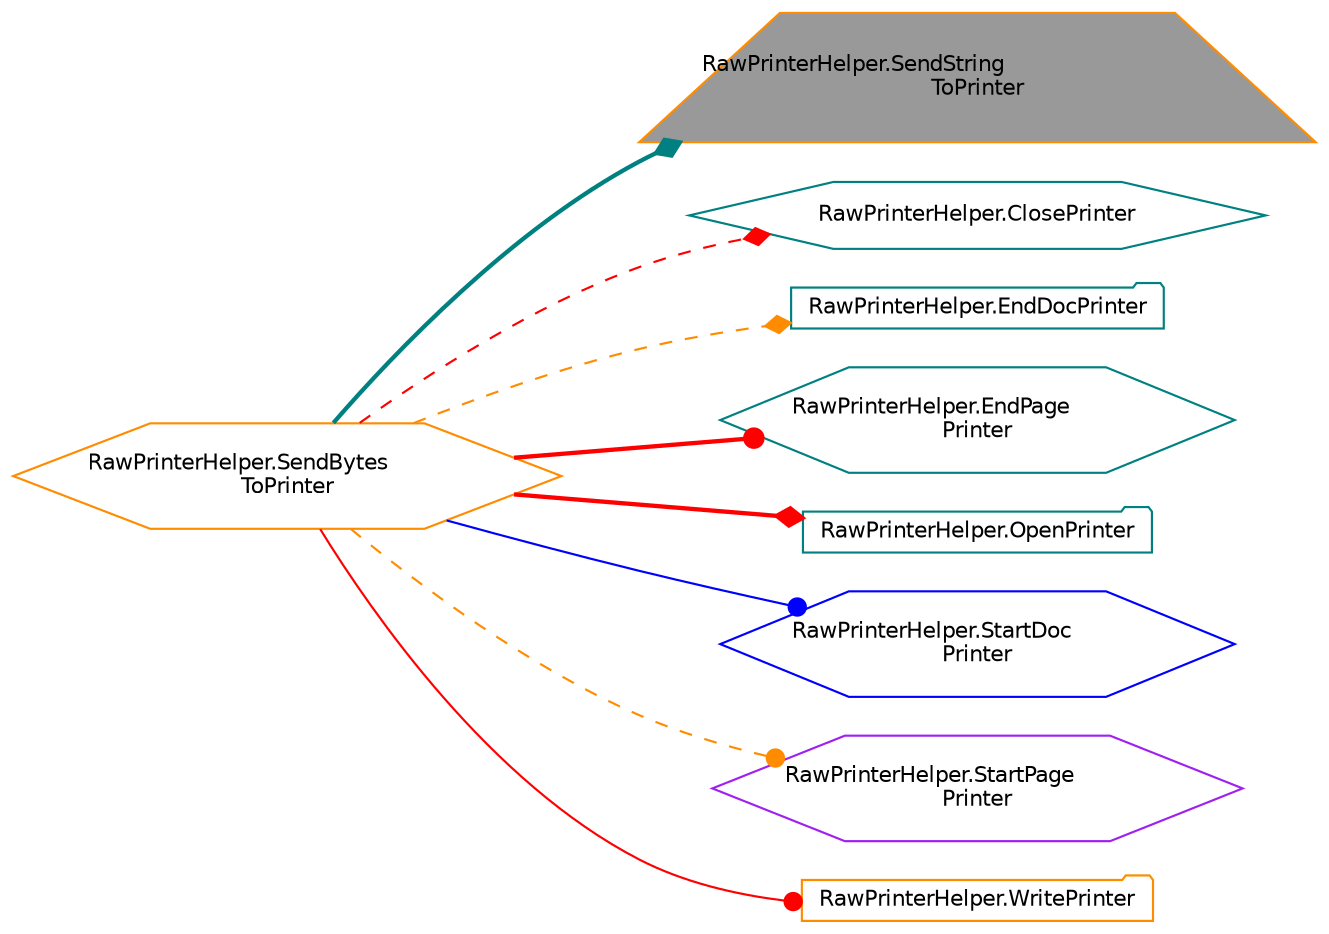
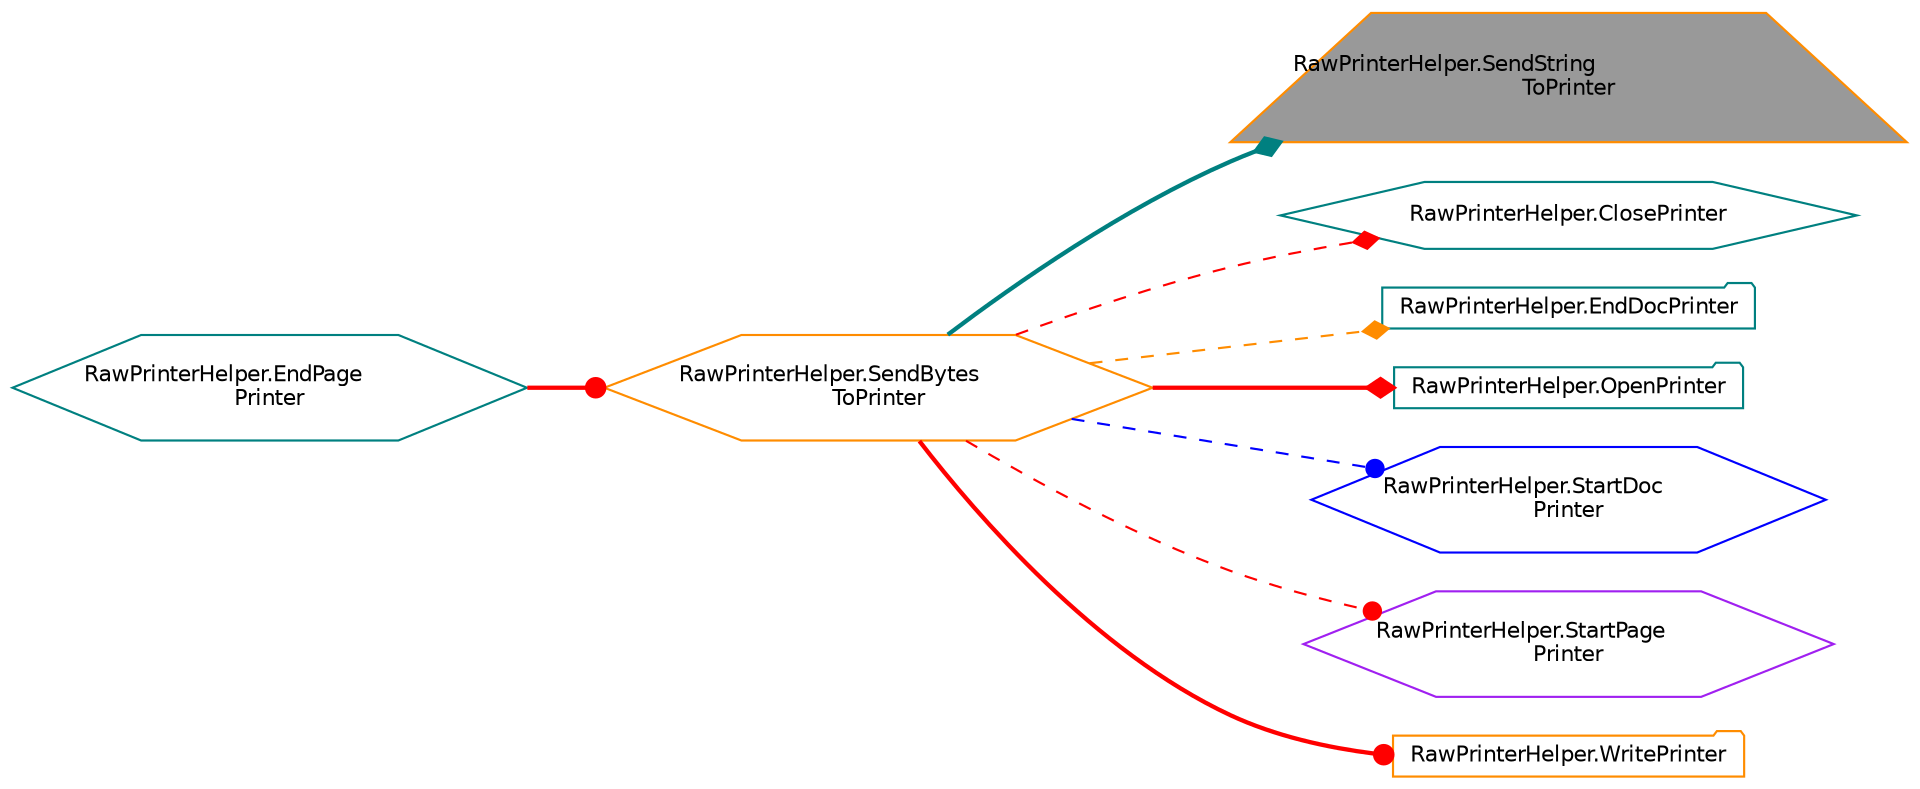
edge "RawPrinterHelper.SendBytes ToPrinter" -> "RawPrinterHelper.EndPage Printer": reversed
edge "RawPrinterHelper.SendBytes ToPrinter" -> "RawPrinterHelper.StartDoc Printer": style solid -> dashed
edge "RawPrinterHelper.SendBytes ToPrinter" -> "RawPrinterHelper.StartPage Printer": color darkorange -> red
edge "RawPrinterHelper.SendBytes ToPrinter" -> "RawPrinterHelper.WritePrinter": style solid -> bold
